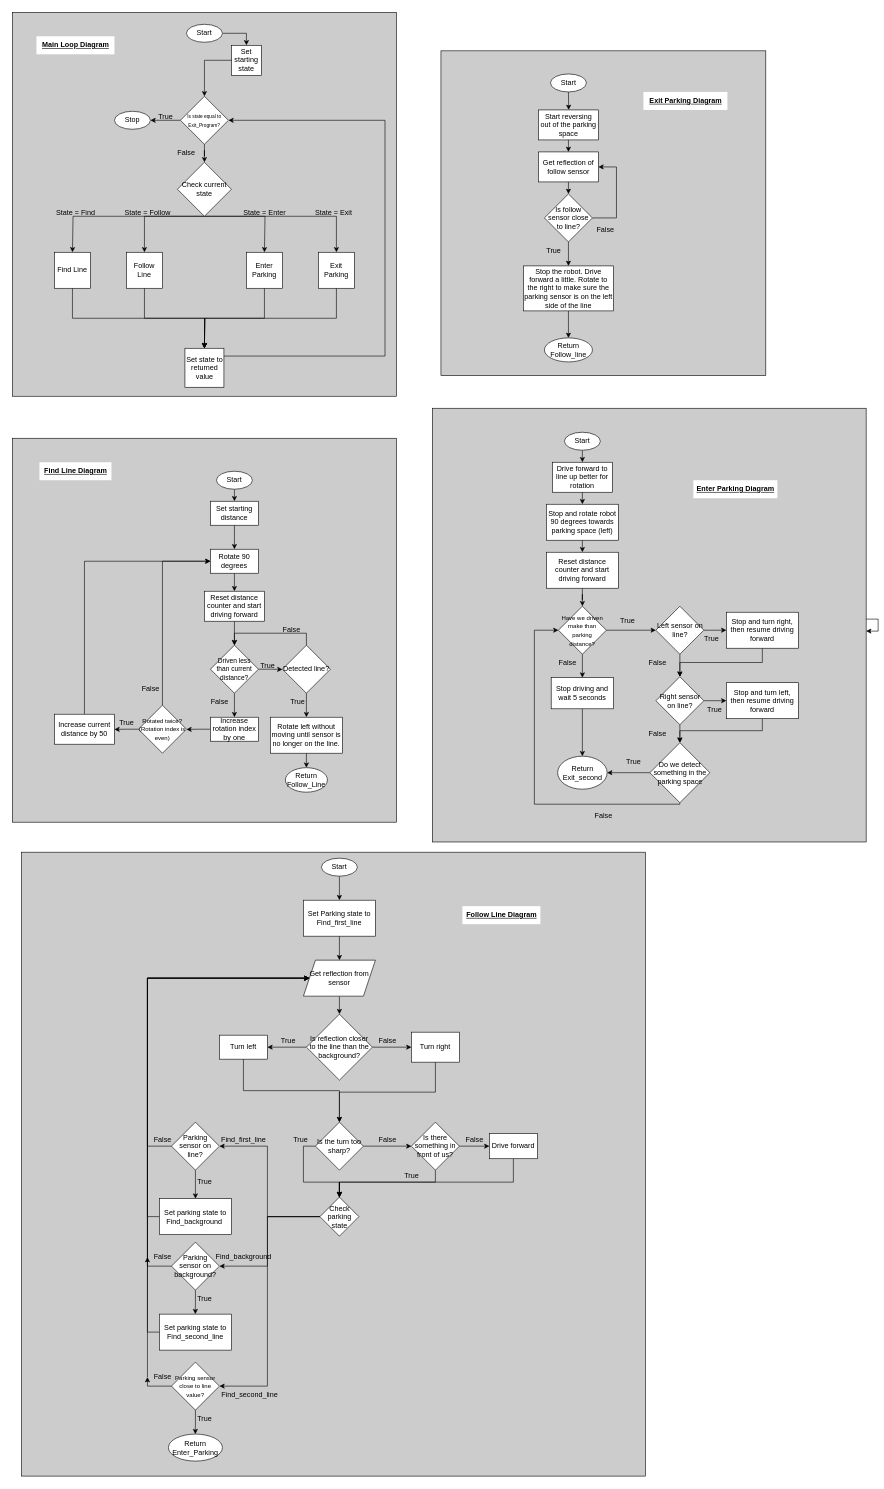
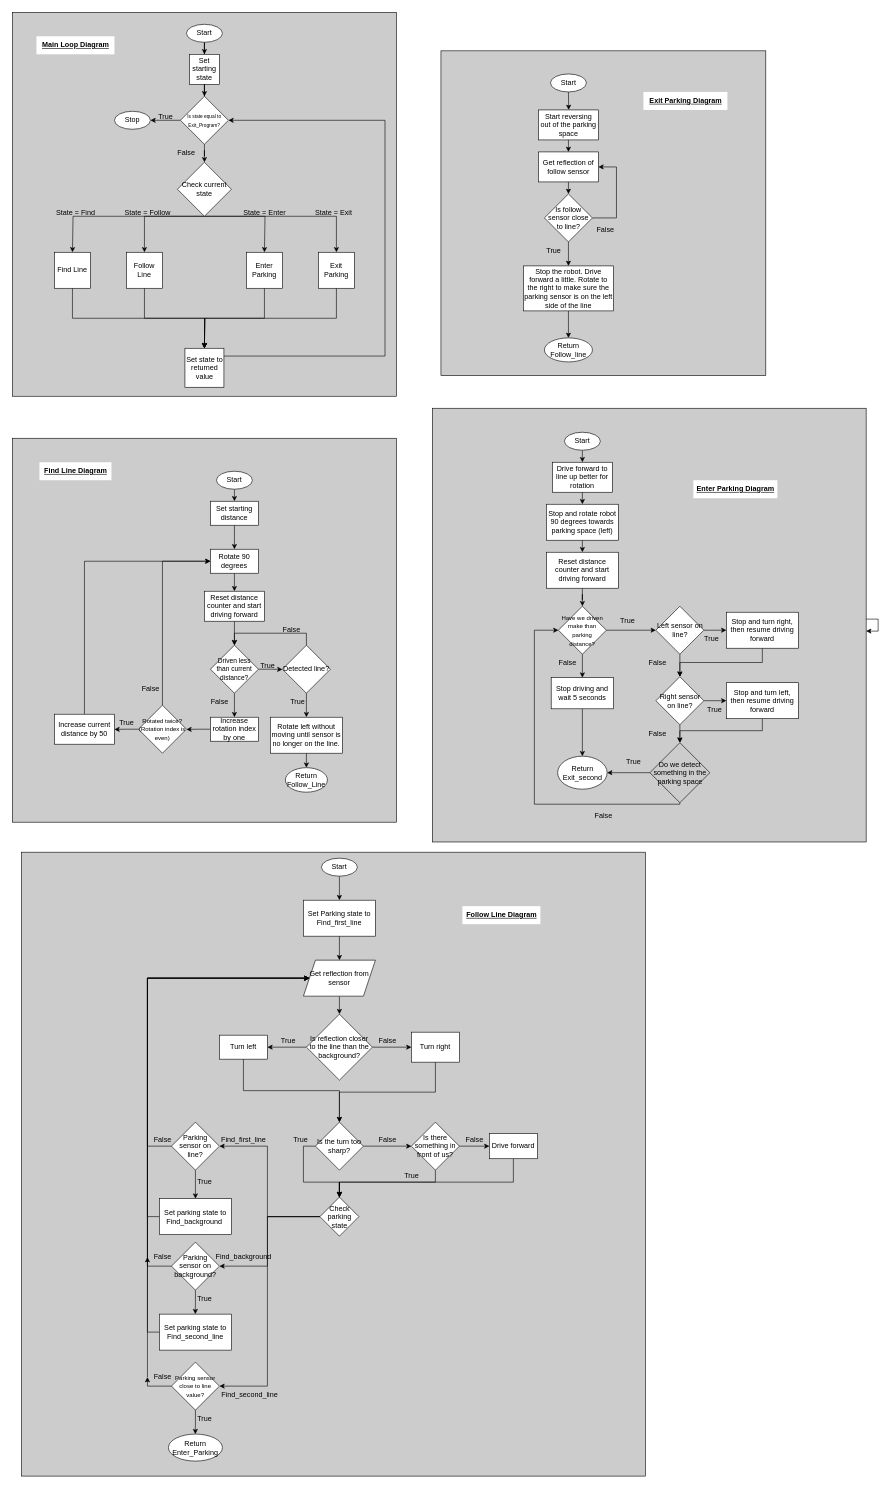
node "Set starting state": moved (246, 60) -> (204, 69)
node "Do we detect something in the parking space": fillcolor #ffffff -> #cccccc
